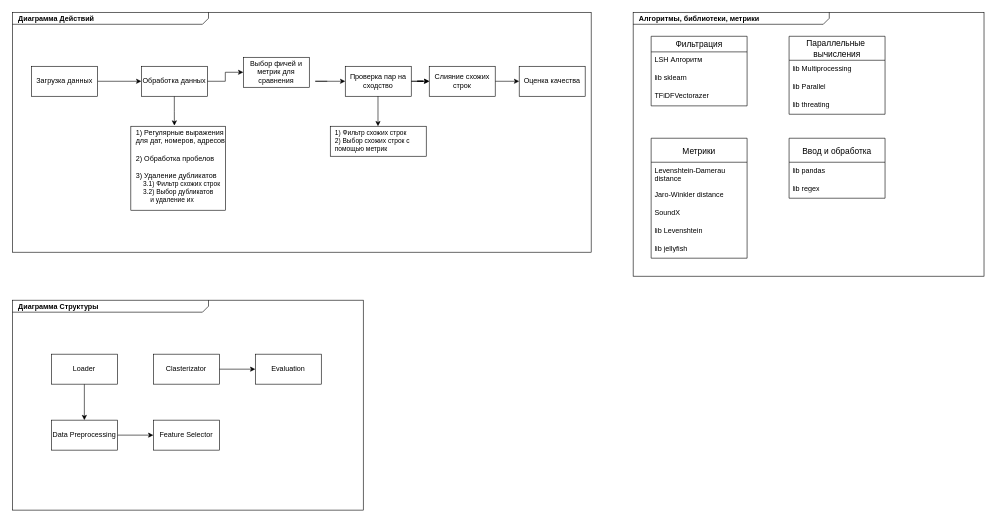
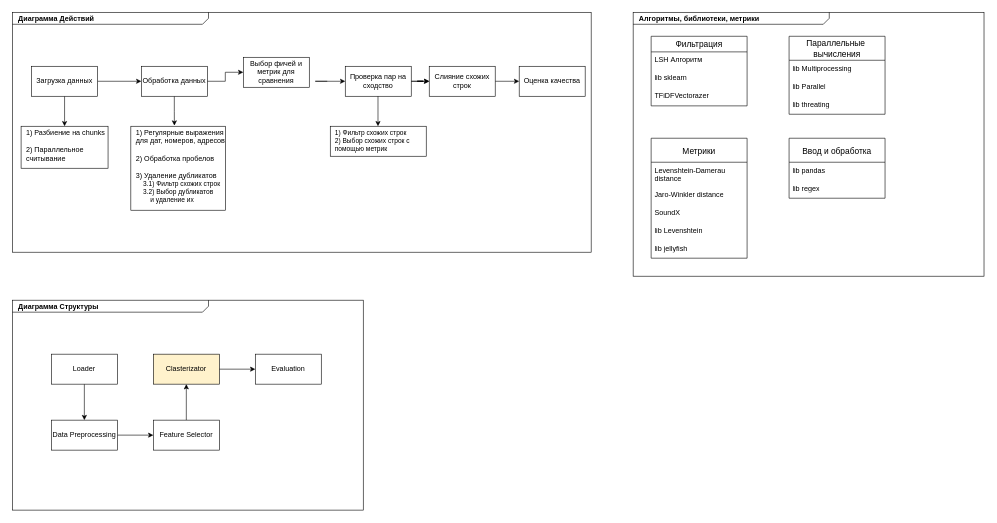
edge "Загрузка данных" -> "1) Разбиение на chunks 2) Параллельное считывание": added
node "1) Разбиение на chunks 2) Параллельное считывание": added
node "Clasterizator": fillcolor #ffffff -> #fff2cc
edge "Feature Selector" -> "Clasterizator": added
